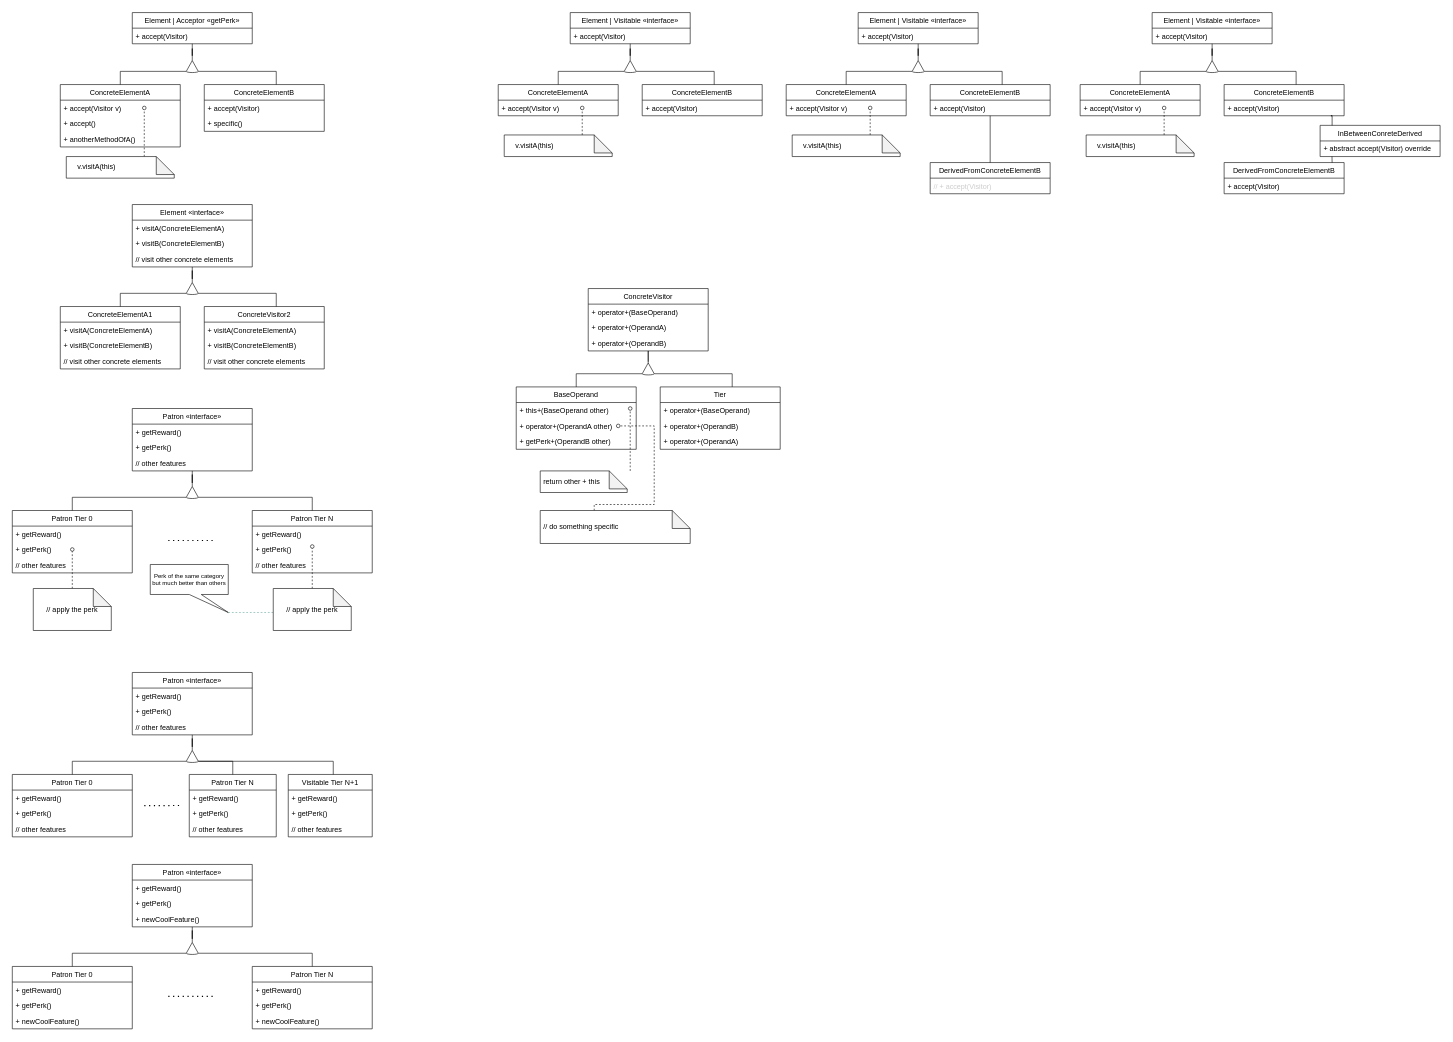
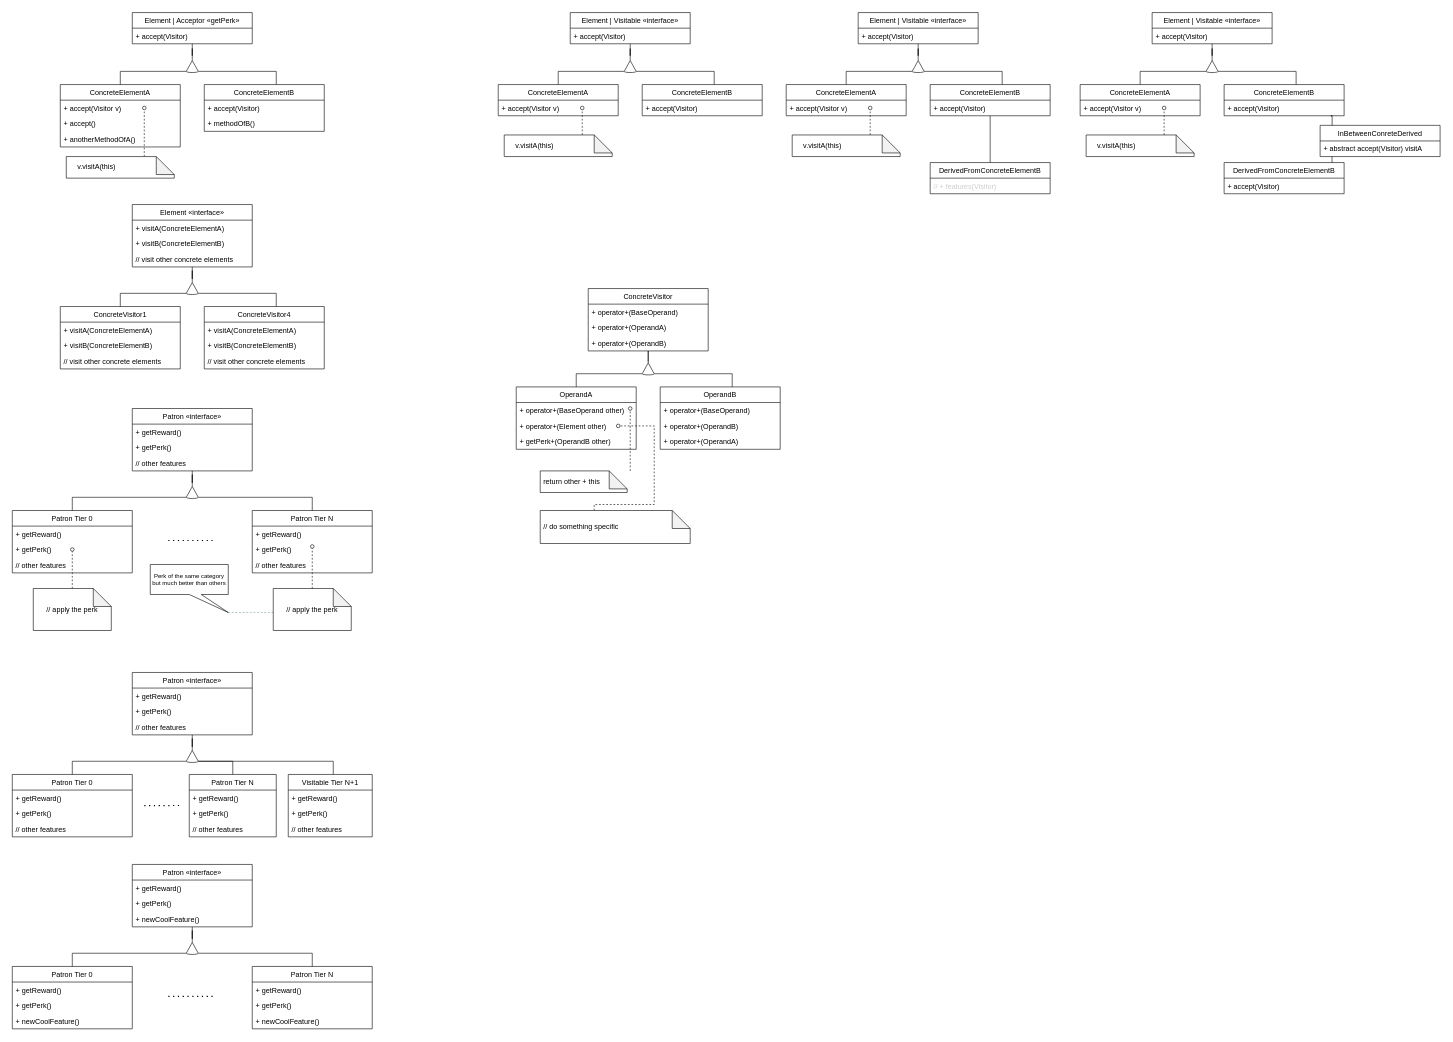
node "+ specific()": label "+ specific()" -> "+ methodOfB()"
node "+ abstract accept(Visitor) override": label "+ abstract accept(Visitor) override" -> "+ abstract accept(Visitor) visitA"
node "// + accept(Visitor)": label "// + accept(Visitor)" -> "// + features(Visitor)"
node "ConcreteElementA1": label "ConcreteElementA1" -> "ConcreteVisitor1"
node "ConcreteVisitor2": label "ConcreteVisitor2" -> "ConcreteVisitor4"
node "BaseOperand": label "BaseOperand" -> "OperandA"
node "Tier": label "Tier" -> "OperandB"
node "+ this+(BaseOperand other)": label "+ this+(BaseOperand other)" -> "+ operator+(BaseOperand other)"
node "+ operator+(OperandA other)": label "+ operator+(OperandA other)" -> "+ operator+(Element other)"
